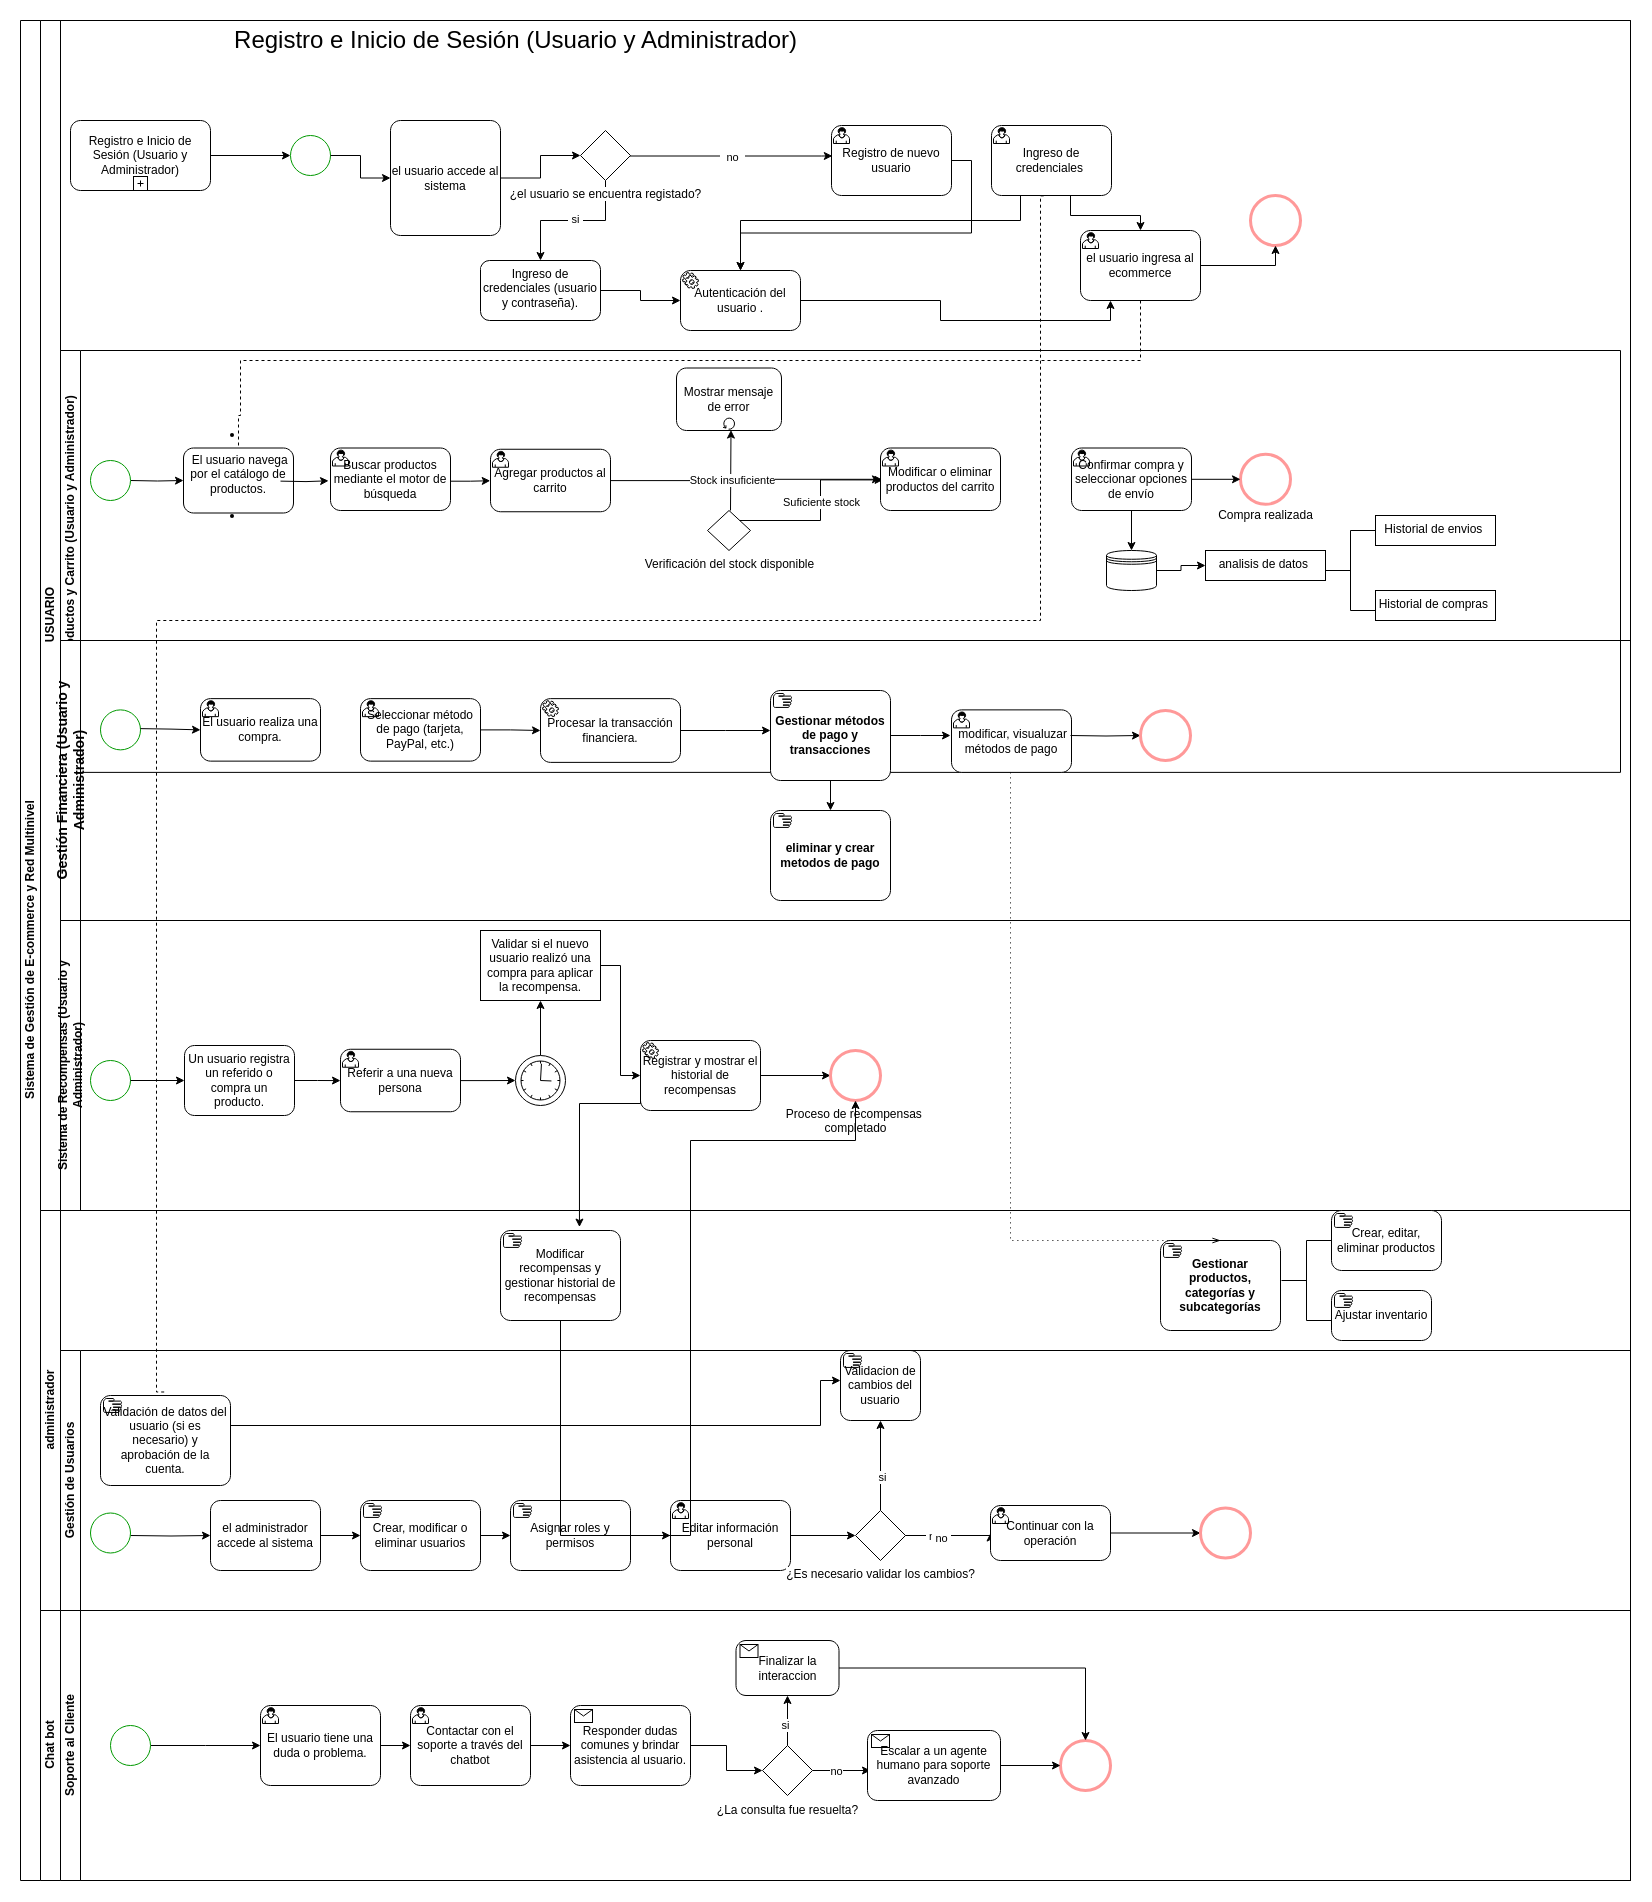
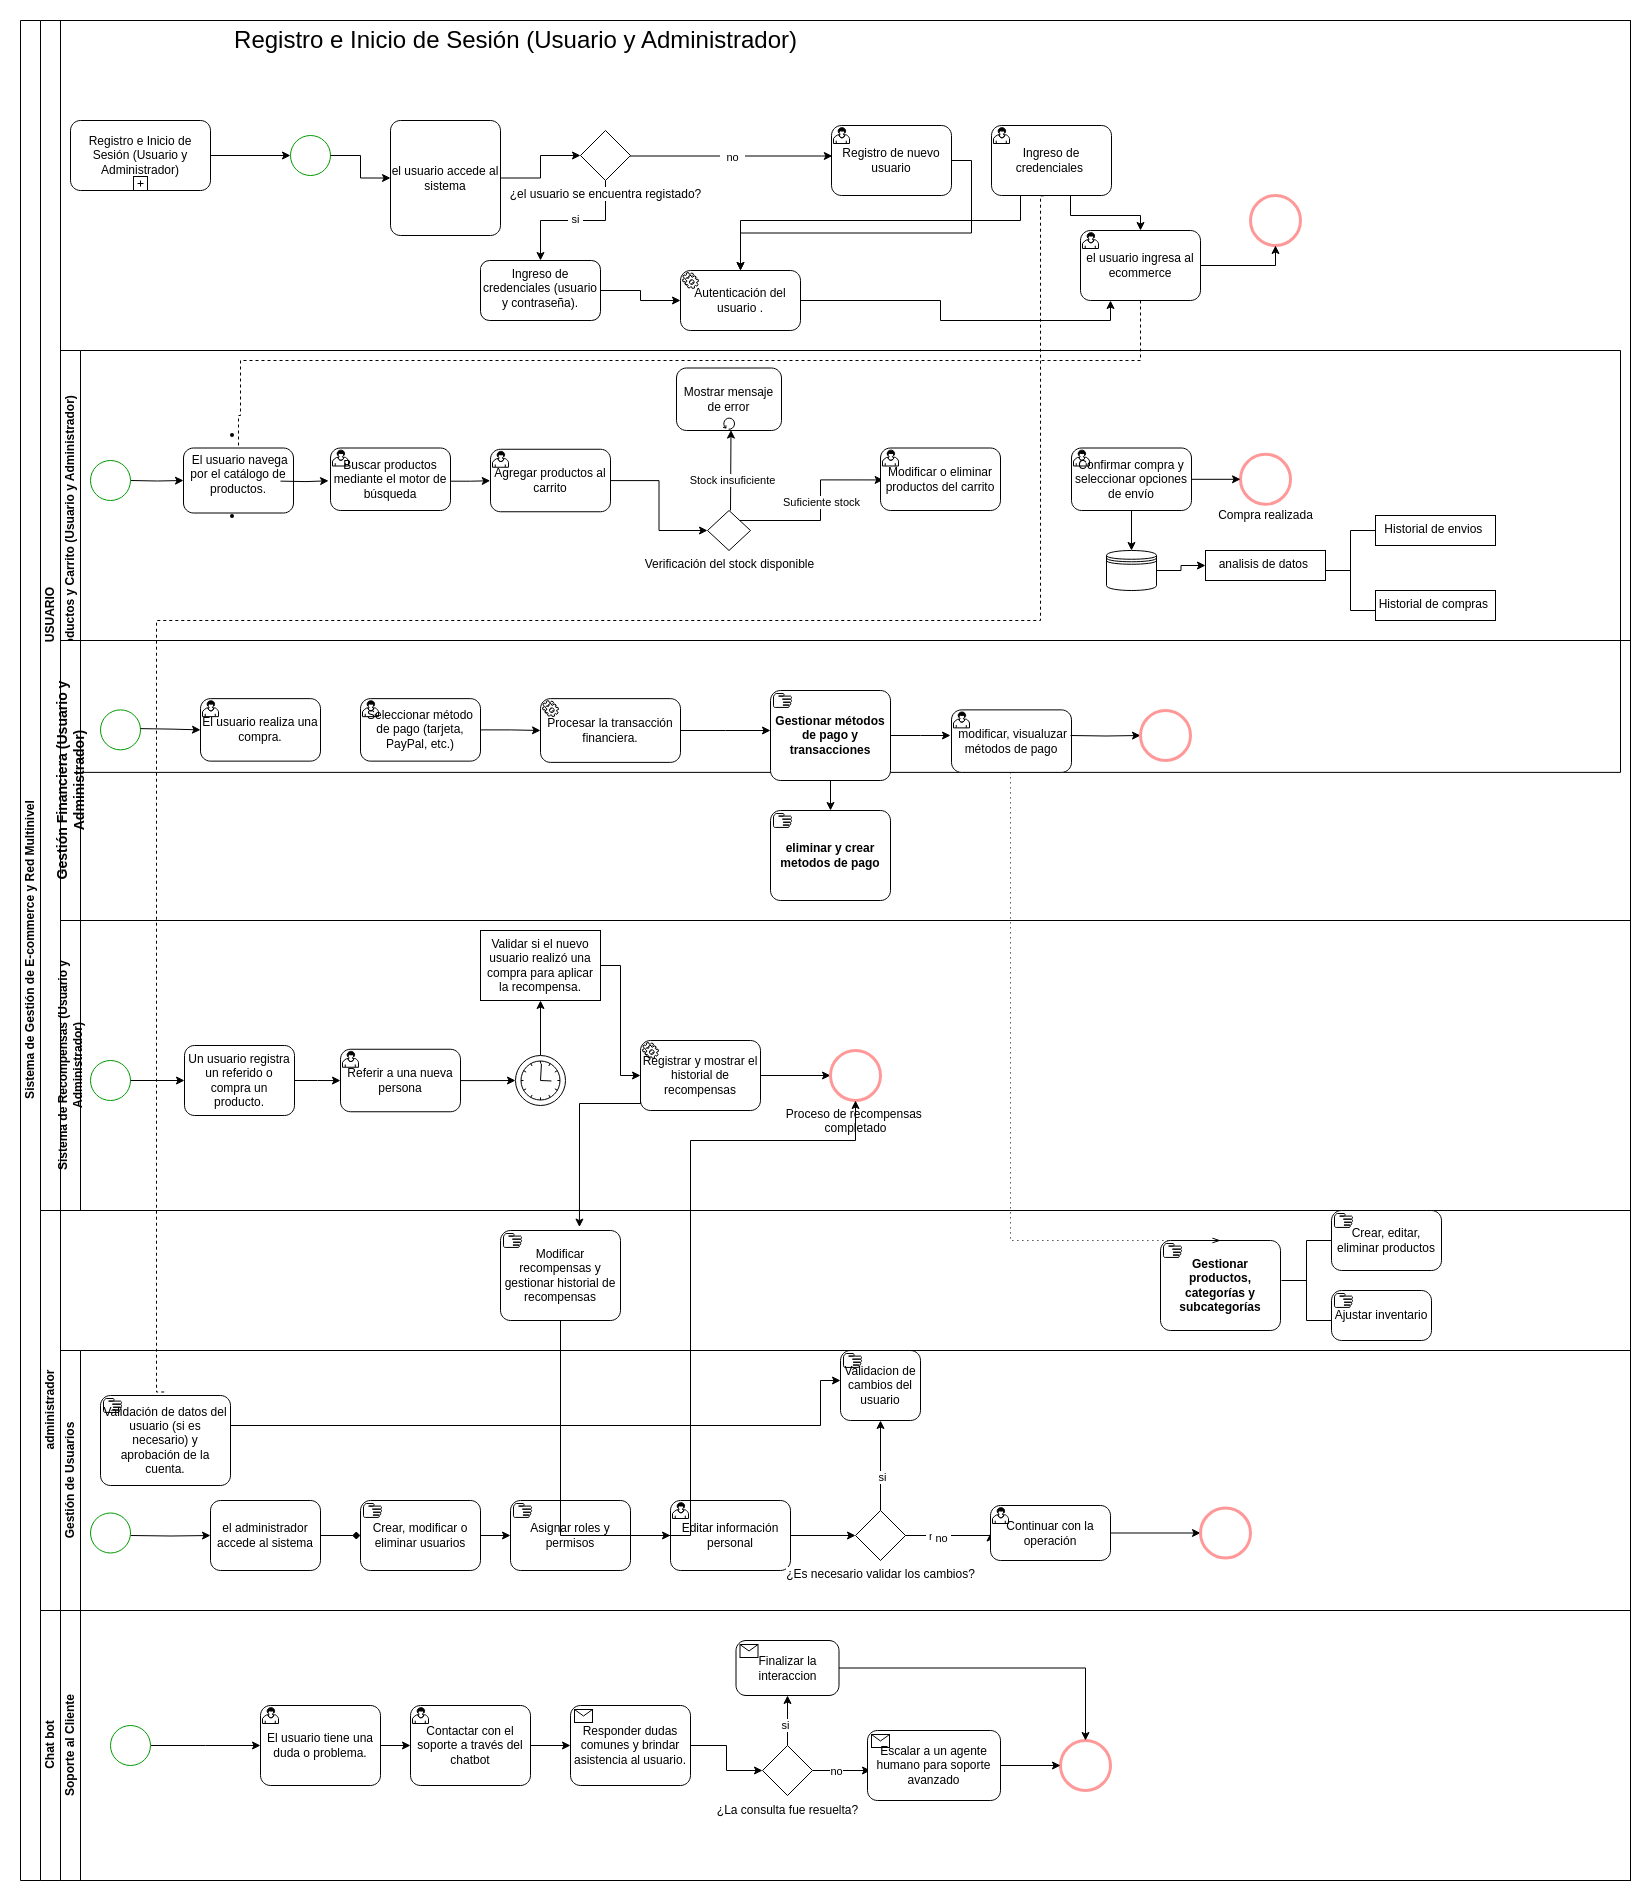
edge "Agregar productos al carrito" -> "Modificar o eliminar productos del carrito": now "Agregar productos al carrito" -> "Verificación del stock disponible"
edge "el administrador accede al sistema" -> "Crear, modificar o eliminar usuarios": arrowhead classic -> diamond
